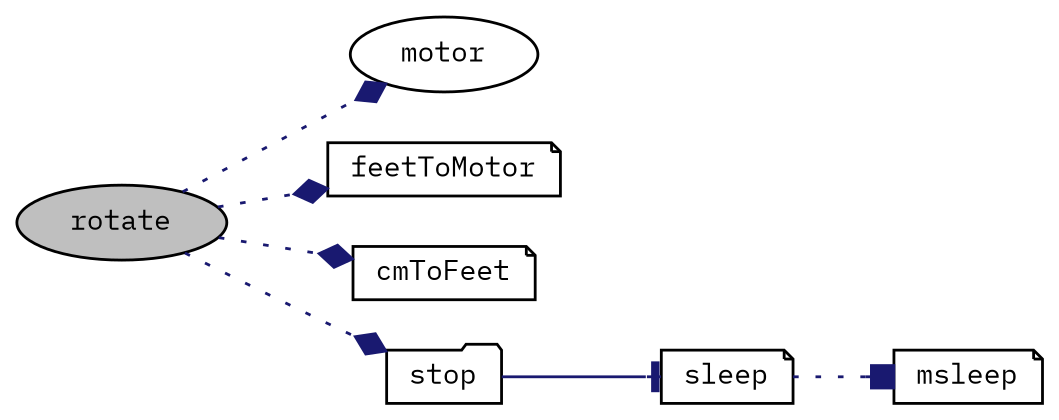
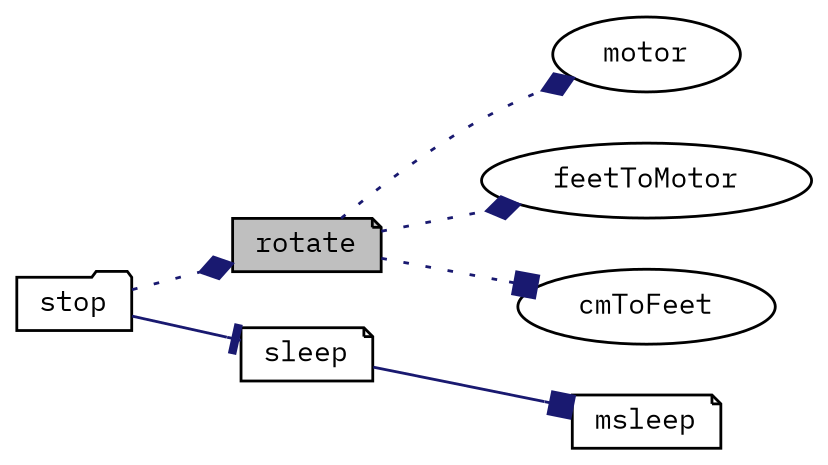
node "feetToMotor": shape note -> ellipse
node "rotate": shape ellipse -> note
edge "rotate" -> "cmToFeet": arrowhead diamond -> box
node "cmToFeet": shape note -> ellipse
edge "rotate" -> "stop": reversed
edge "sleep" -> "msleep": style dotted -> solid
